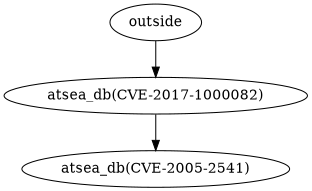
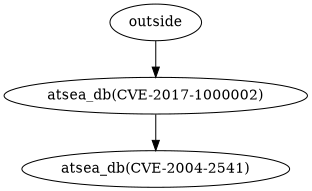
node "atsea_db(CVE-2017-1000082)": label "atsea_db(CVE-2017-1000082)" -> "atsea_db(CVE-2017-1000002)"
node "atsea_db(CVE-2005-2541)": label "atsea_db(CVE-2005-2541)" -> "atsea_db(CVE-2004-2541)"
